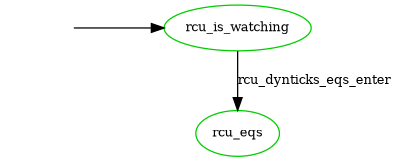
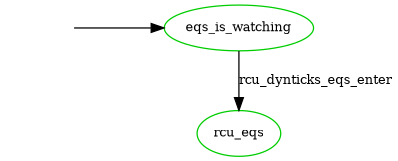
node "rcu_is_watching": label "rcu_is_watching" -> "eqs_is_watching"
